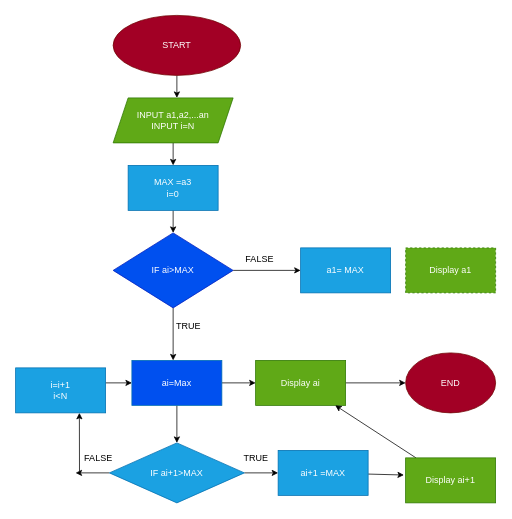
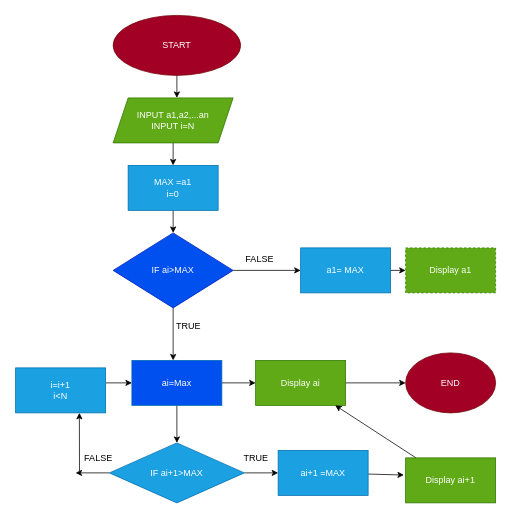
node "MAX =a3 i=0": label "MAX =a3 i=0" -> "MAX =a1 i=0"
edge "a1= MAX" -> "Display a1": added
